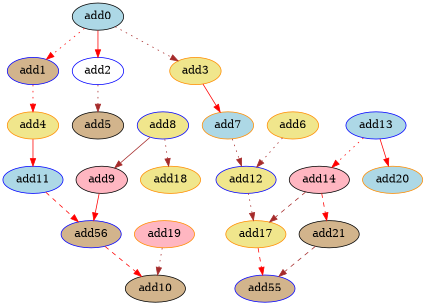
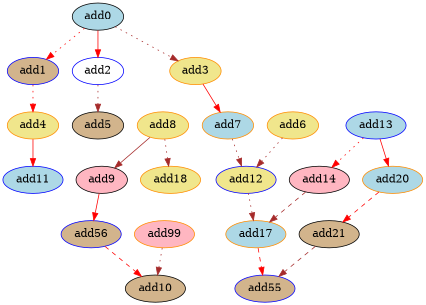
node "add8": color blue -> darkorange
edge "add14" -> "add21": now "add20" -> "add21"
edge "add11" -> "add56": removed
node "add19": label "add19" -> "add99"
node "add17": fillcolor khaki -> lightblue
